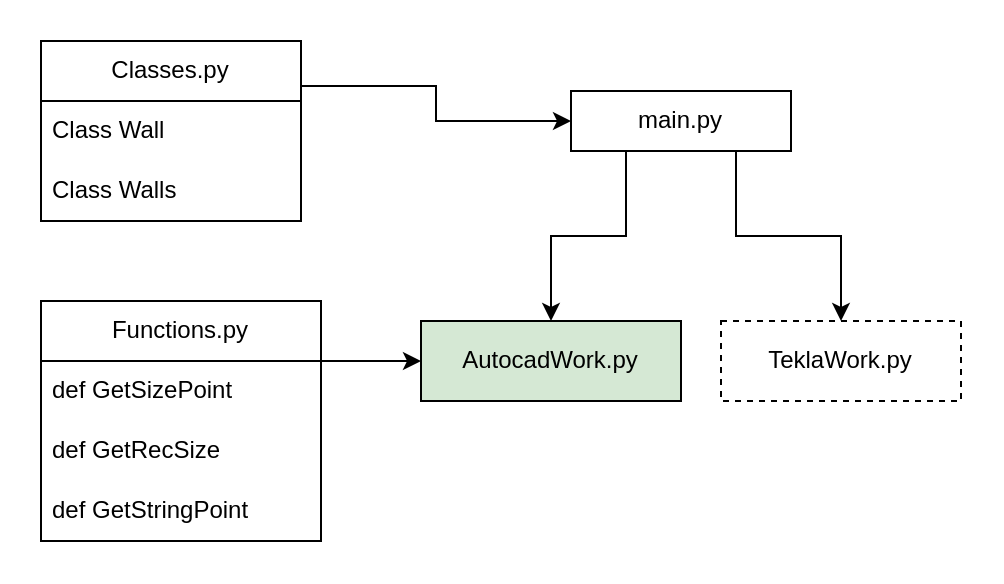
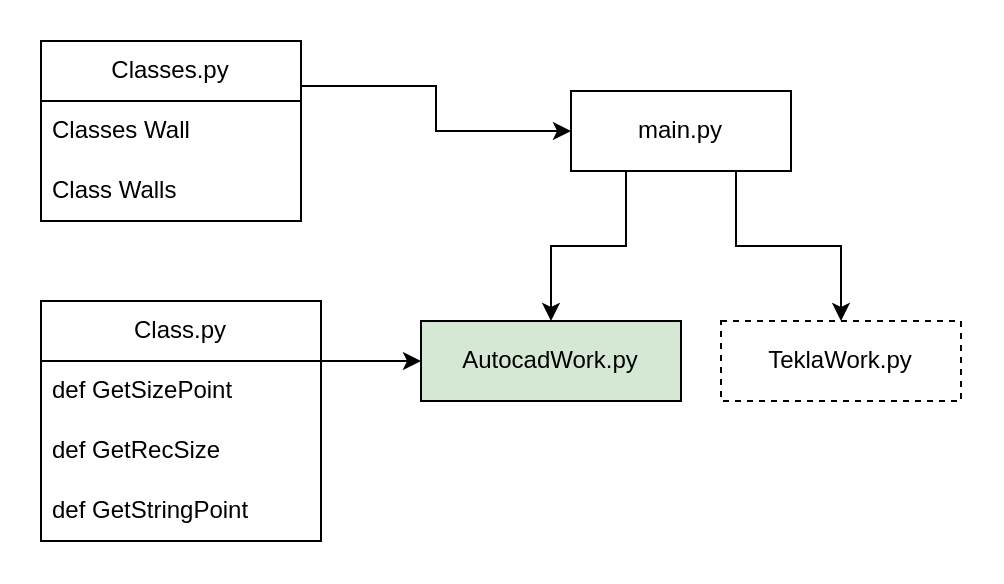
node "main.py": size 220x60 -> 220x80
node "Class Wall": label "Class Wall" -> "Classes Wall"
node "Functions.py": label "Functions.py" -> "Class.py"
